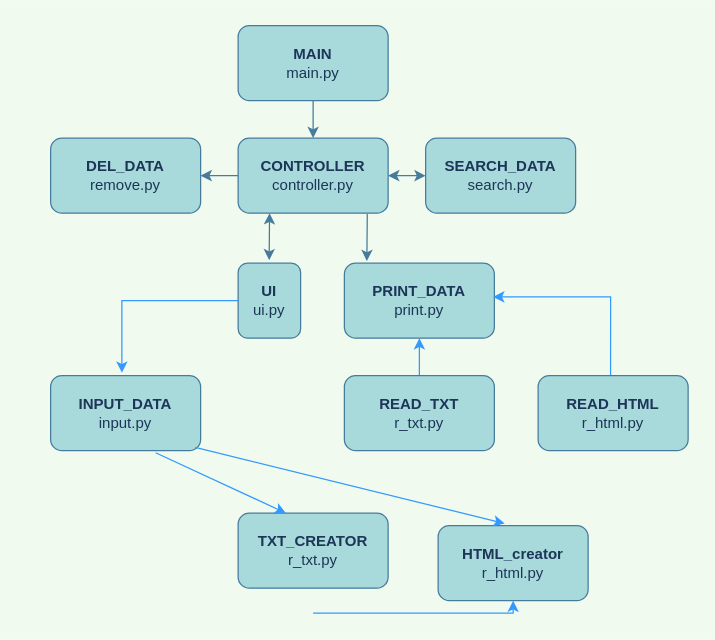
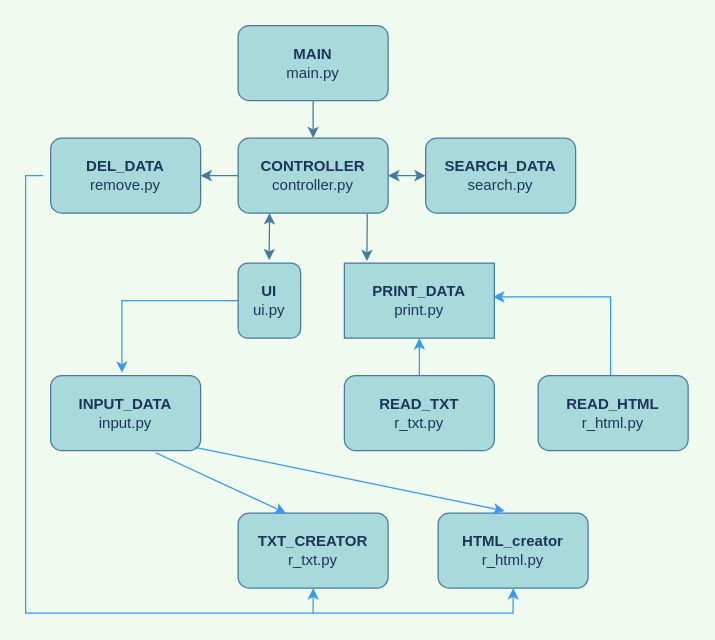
node "PRINT_DATA print.py": shape rounded rectangle -> rectangle
edge "DEL_DATA remove.py" -> "TXT_CREATOR r_txt.py": added
node "HTML_creator r_html.py": moved (513, 563) -> (513, 551)
